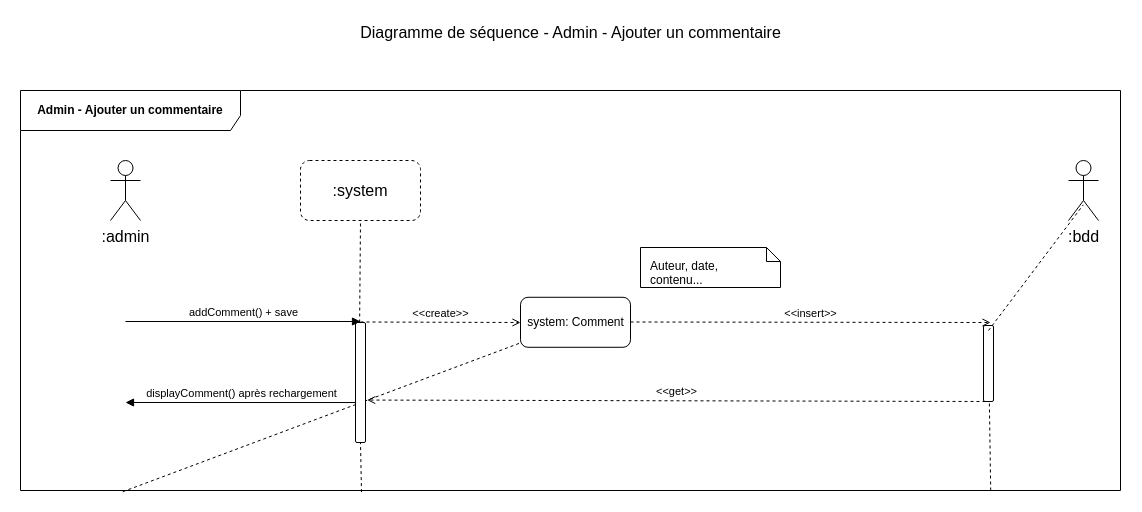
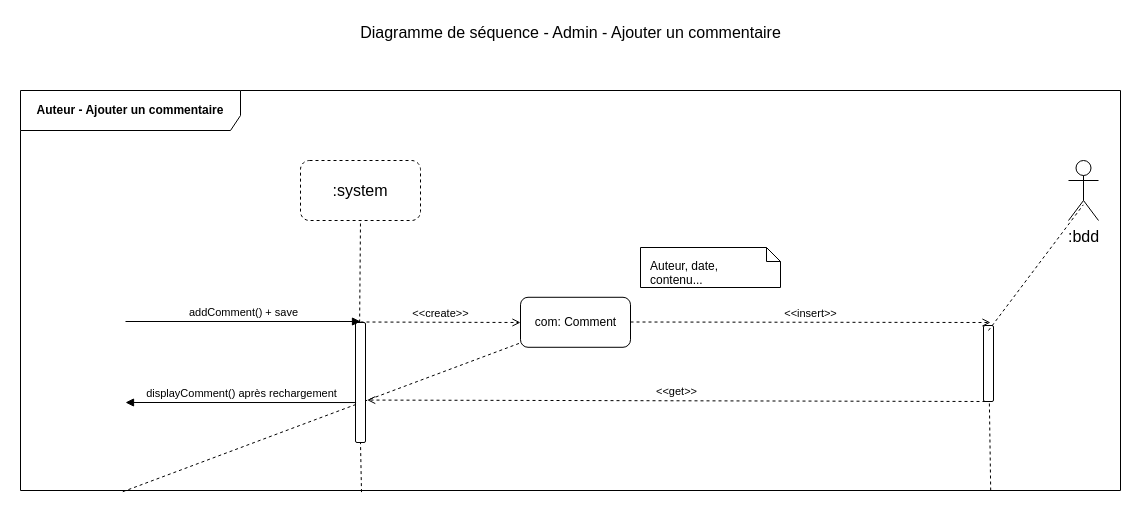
node "Admin - Ajouter un commentaire": label "Admin - Ajouter un commentaire" -> "Auteur - Ajouter un commentaire"
node ":admin": removed
node "system: Comment": label "system: Comment" -> "com: Comment"
